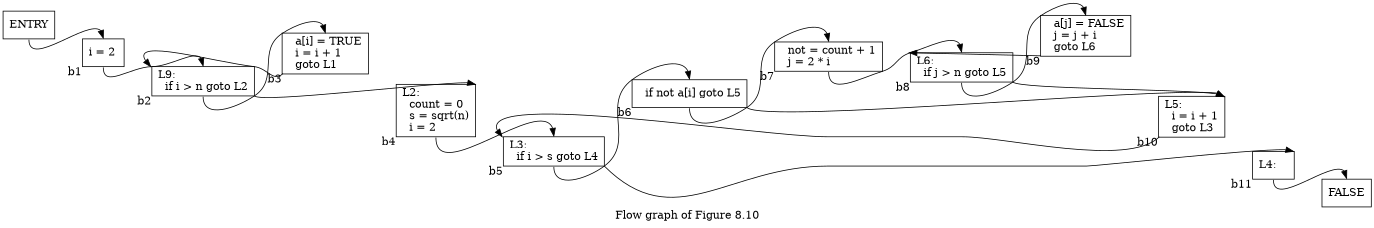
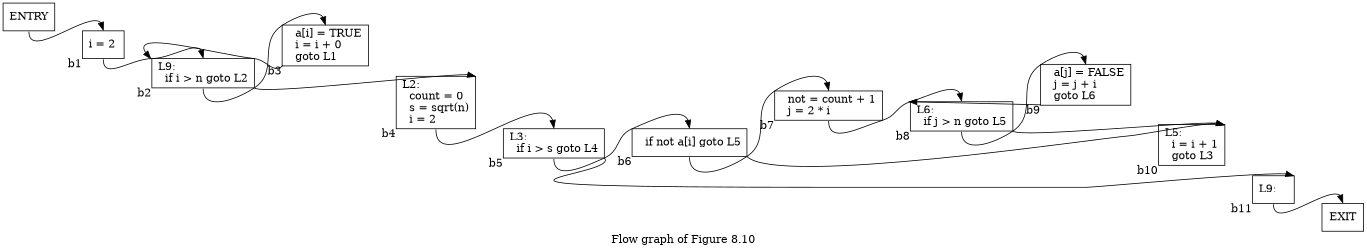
node "a[i] = TRUE i = i + 1 goto L1 b3": label "a[i] = TRUE i = i + 1 goto L1 b3" -> "a[i] = TRUE i = i + 0 goto L1 b3"
edge "L5: i = i + 1 goto L3 b10" -> "L3: if i > s goto L4 b5": removed
node "L4: b11": label "L4: b11" -> "L9: b11"
node "FALSE": label "FALSE" -> "EXIT"
